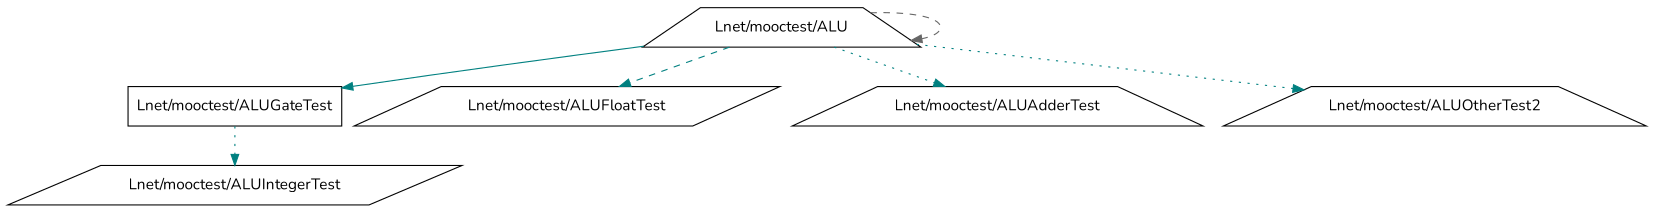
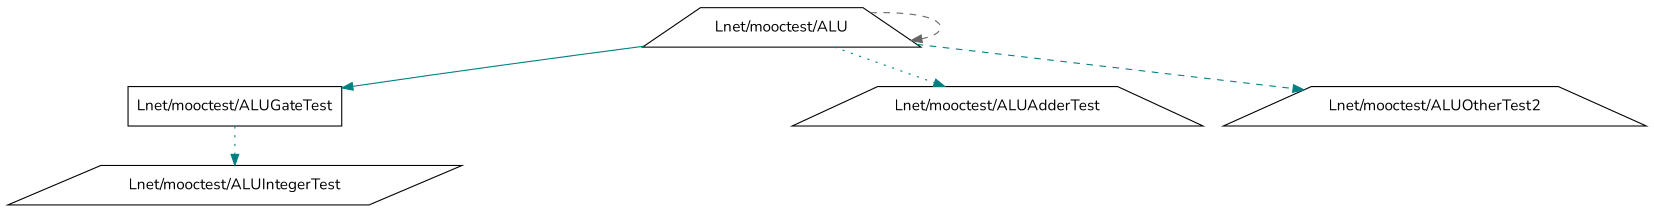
edge "Lnet/mooctest/ALU" -> "Lnet/mooctest/ALUOtherTest2": style dotted -> dashed
node "Lnet/mooctest/ALUFloatTest": removed
